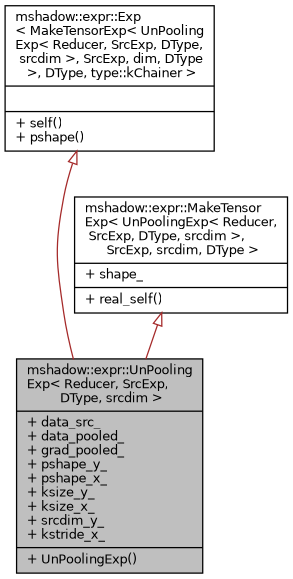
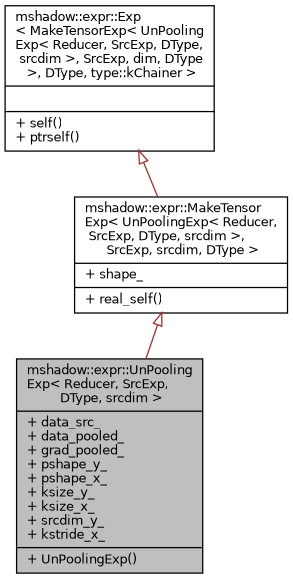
node "mshadow::expr::Exp": text "+ pshape()" -> "+ ptrself()"
edge "mshadow::expr::UnPooling" -> "mshadow::expr::Exp": now "mshadow::expr::MakeTensor" -> "mshadow::expr::Exp"
